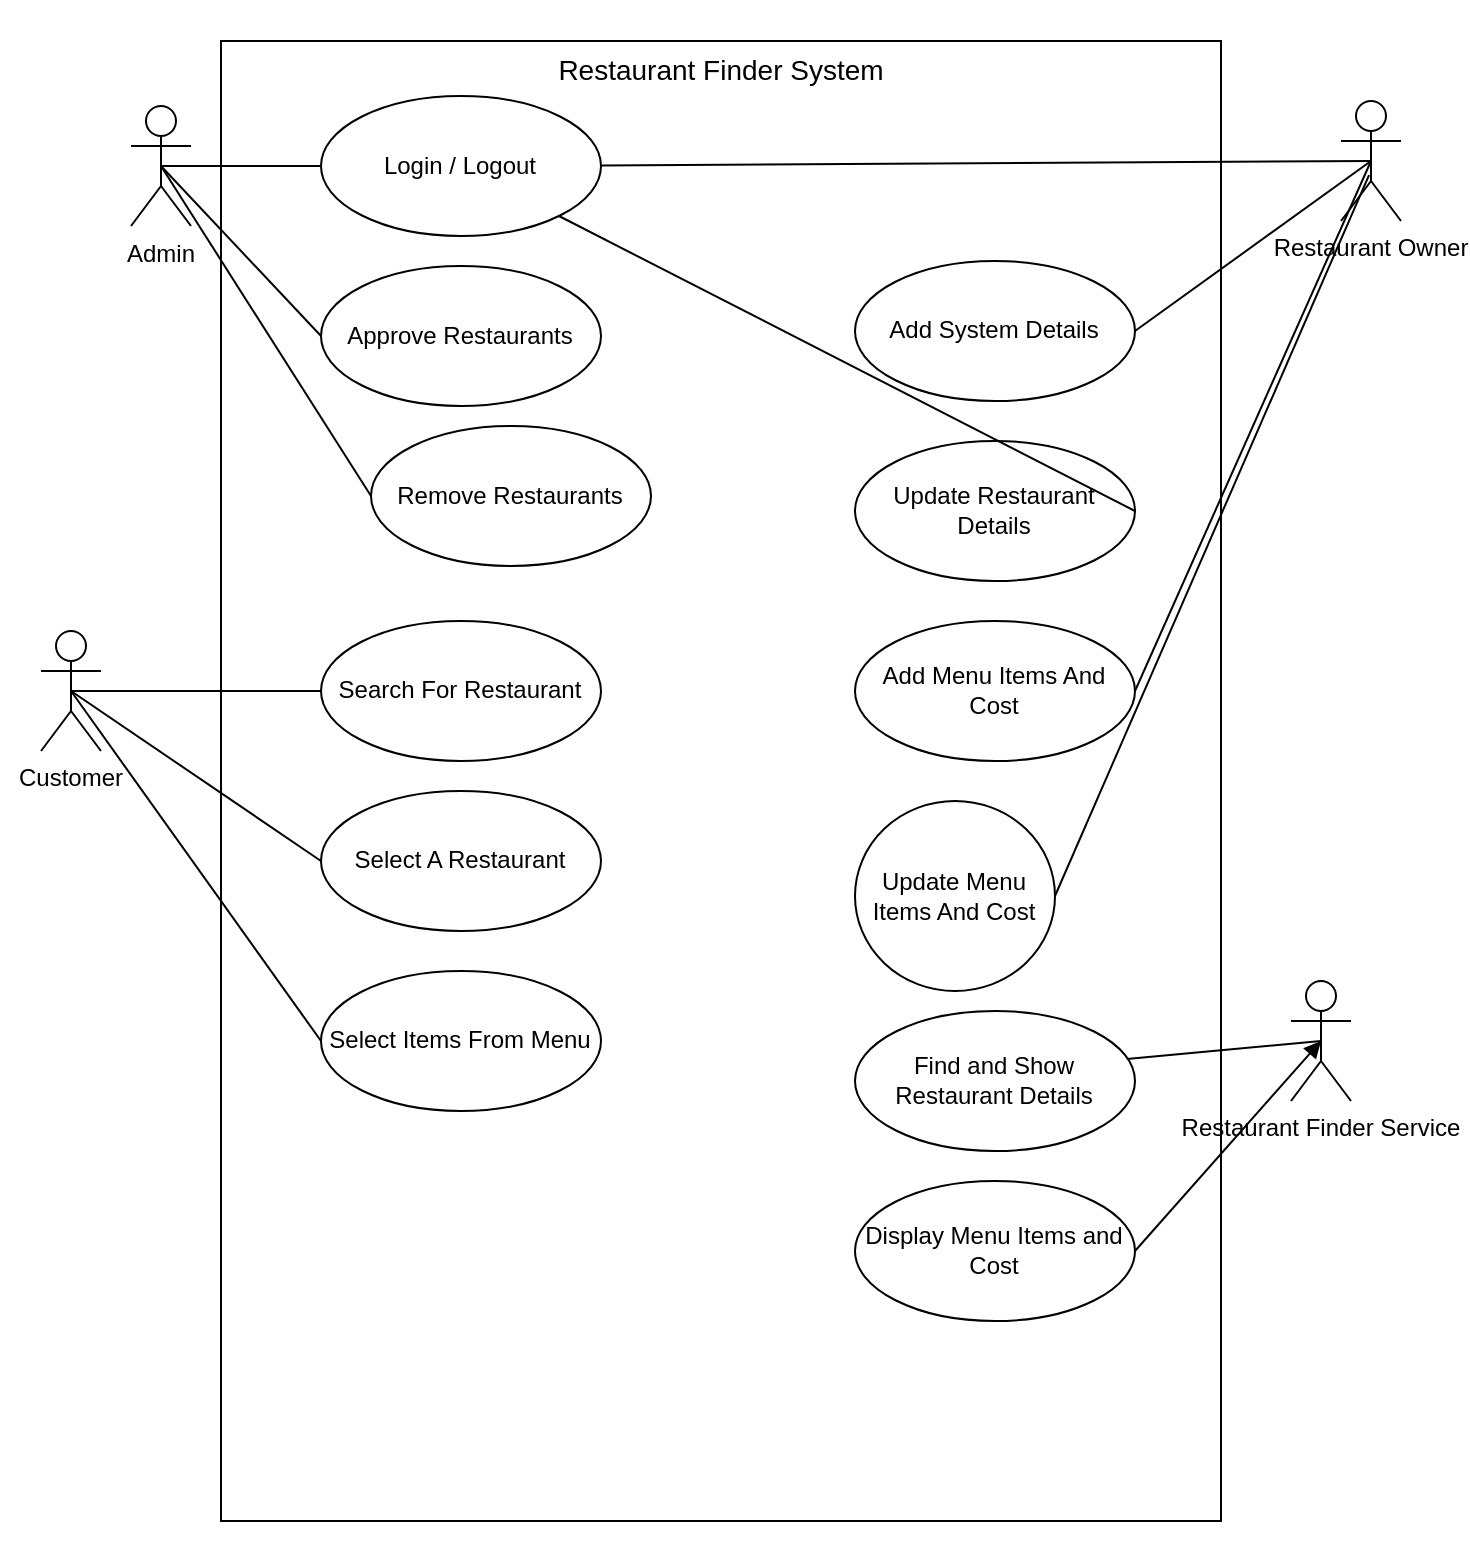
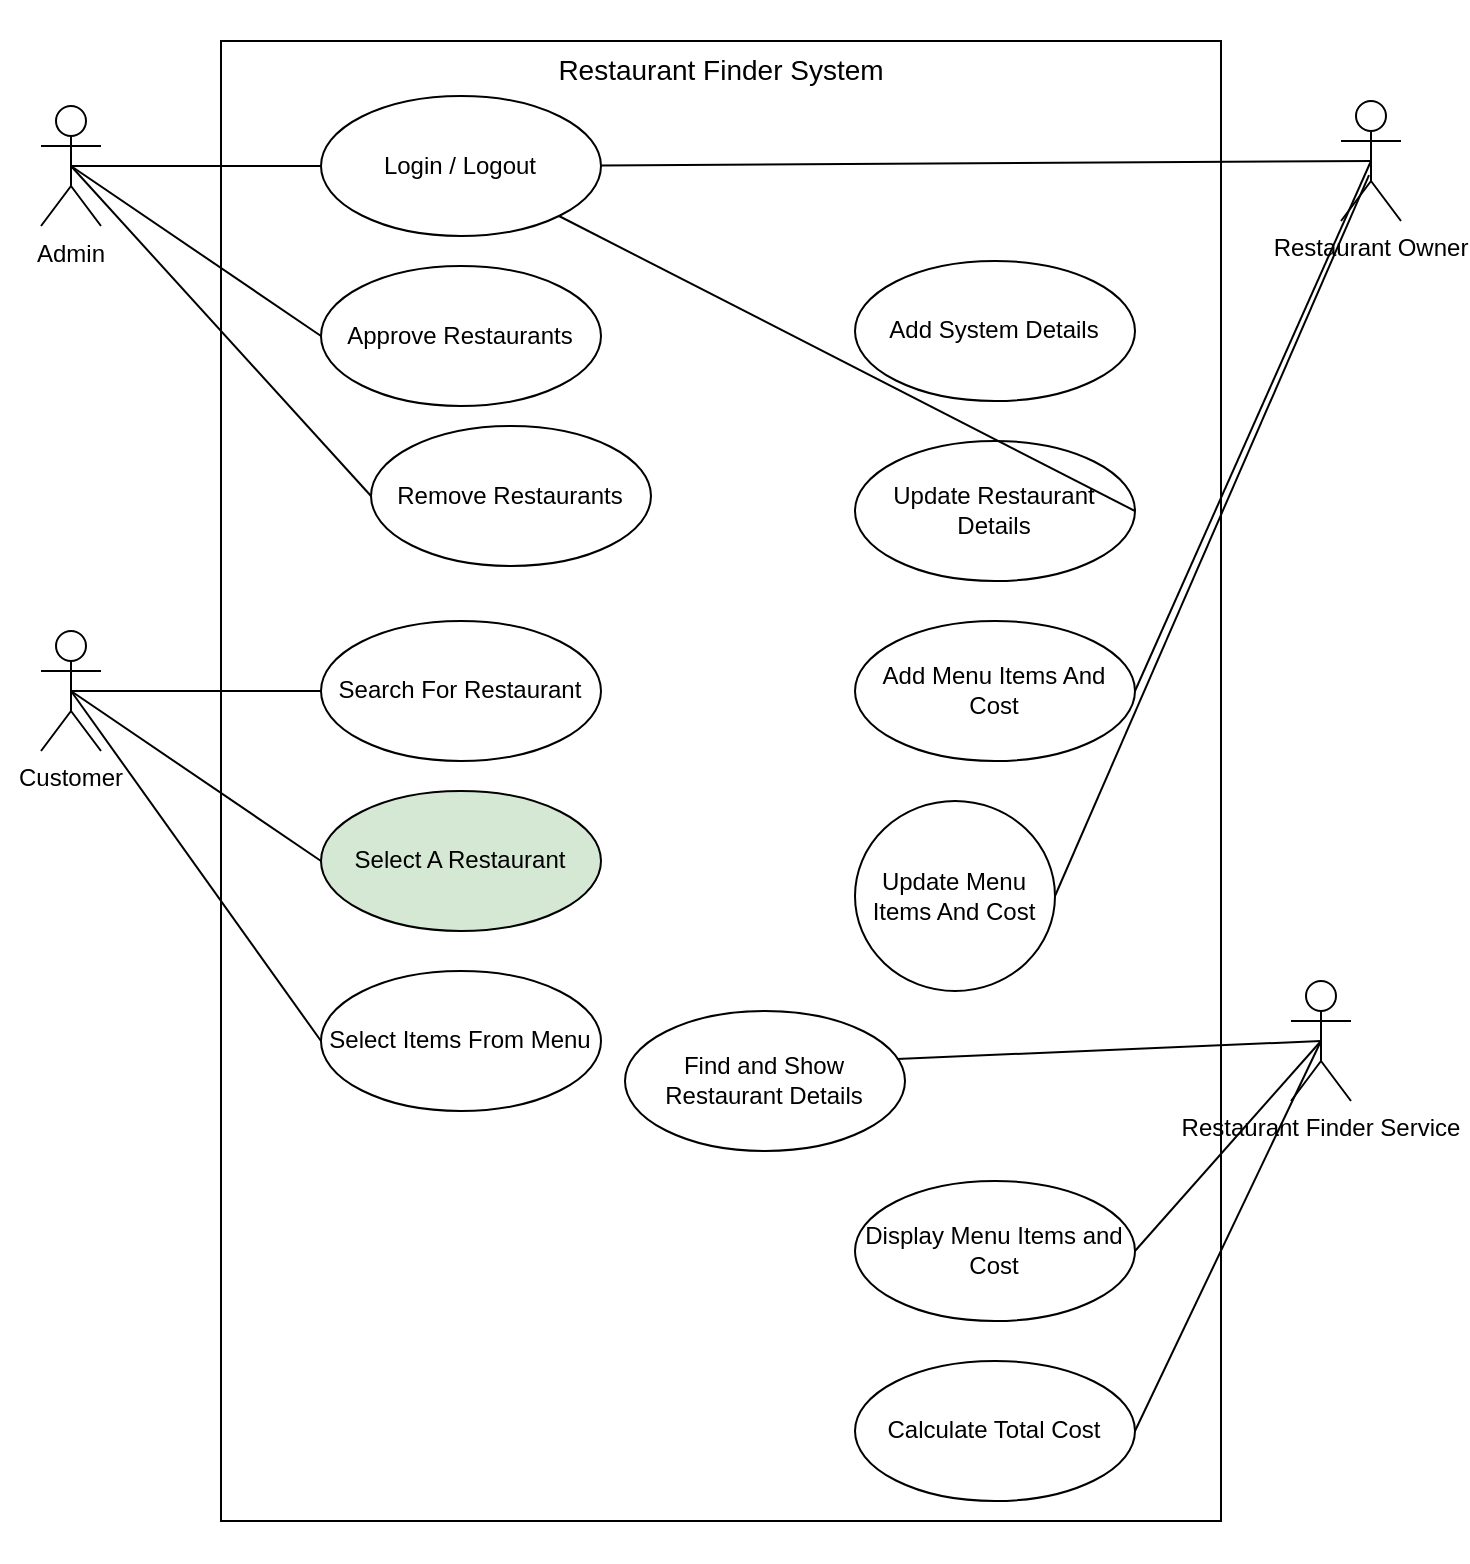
node "Admin": moved (161, 166) -> (71, 166)
edge "Restaurant Owner" -- "Add System Details": removed
node "Select A Restaurant": fillcolor #ffffff -> #d5e8d4
edge "Display Menu Items and Cost" -> "Restaurant Finder Service": arrowhead block -> none
node "Find and Show Restaurant Details": moved (995, 1081) -> (765, 1081)
edge "Restaurant Finder Service" -- "Calculate Total Cost": added
node "Calculate Total Cost": added
